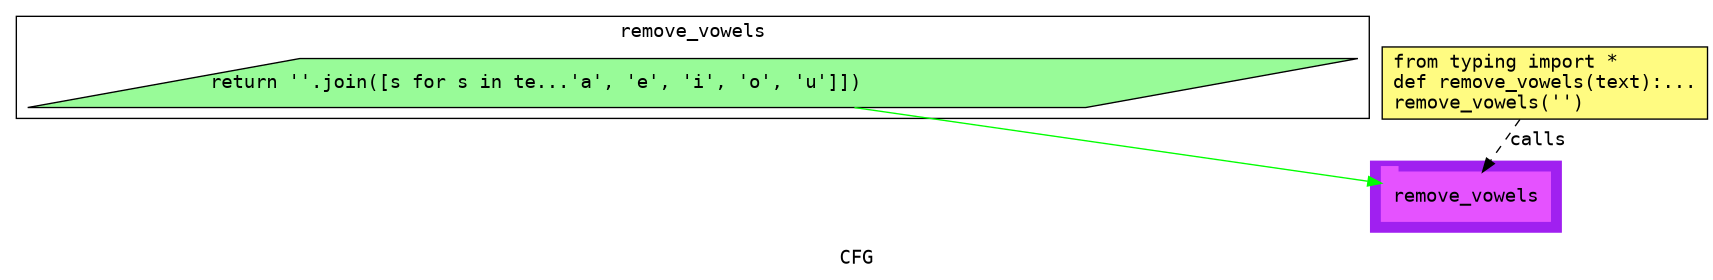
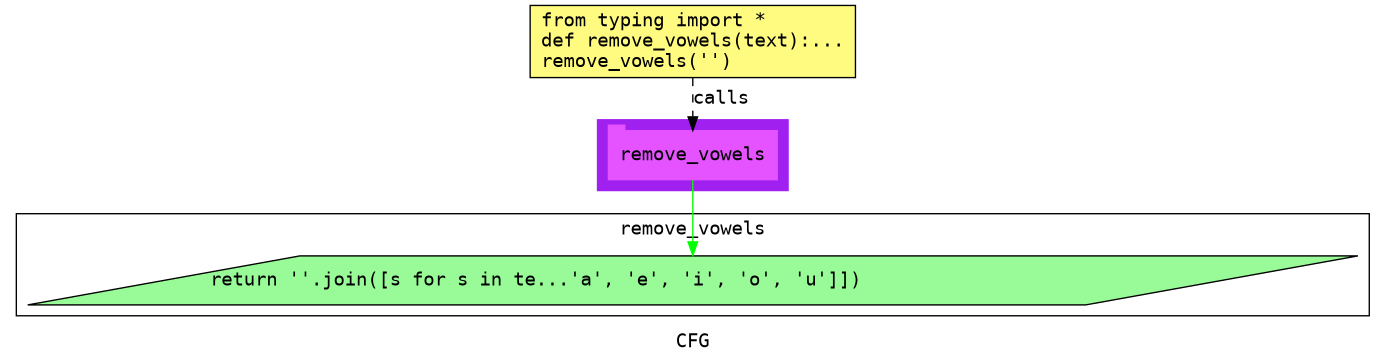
edge "return ''.join([s for s in te...'a', 'e', 'i', 'o', 'u']])" -> "remove_vowels": reversed
